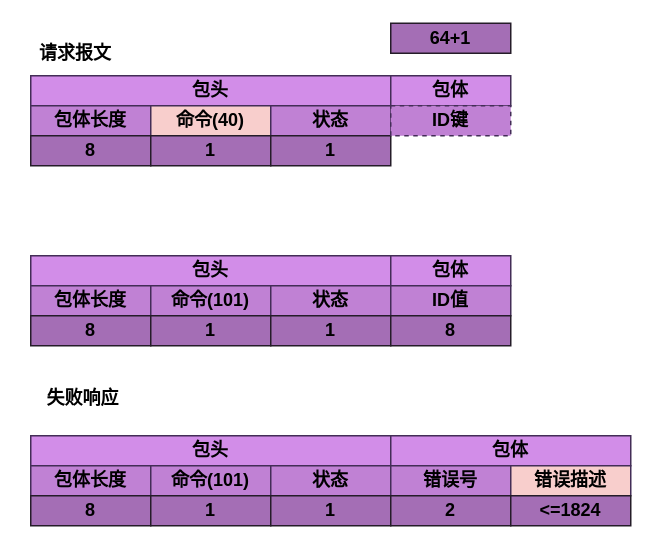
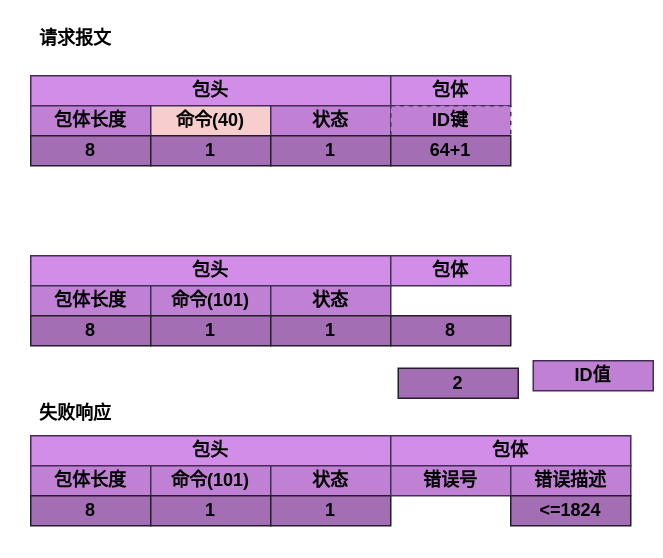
node "64+1": moved (451, 38) -> (451, 151)
node "请求报文": moved (76, 53) -> (76, 38)
node "ID值": moved (451, 301) -> (593, 376)
node "失败响应": moved (83, 398) -> (76, 413)
node "错误描述": fillcolor #f8cecc -> #c081d4
node "2": moved (451, 511) -> (458, 383)
